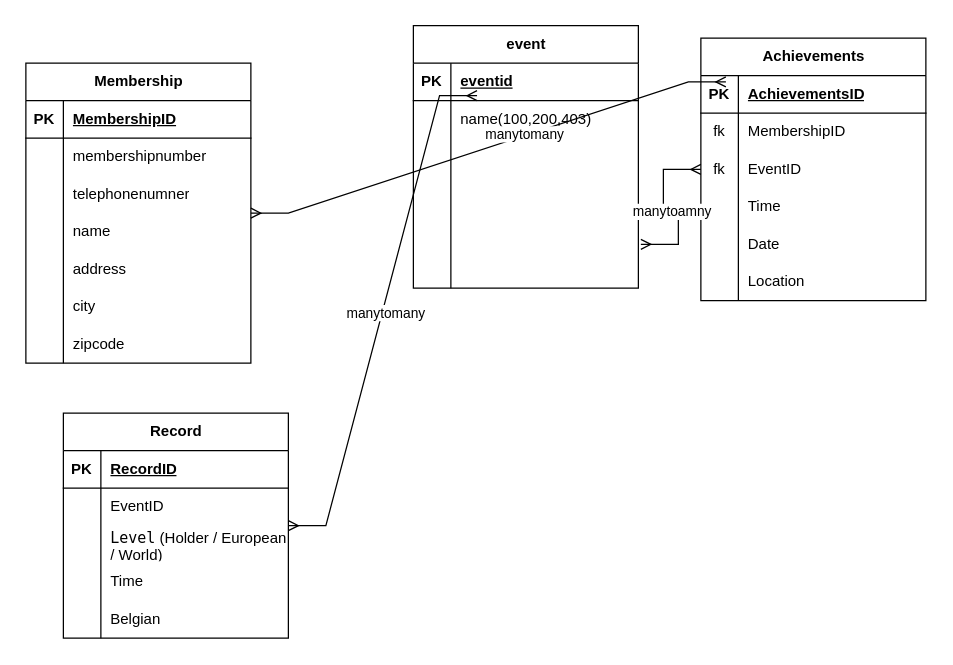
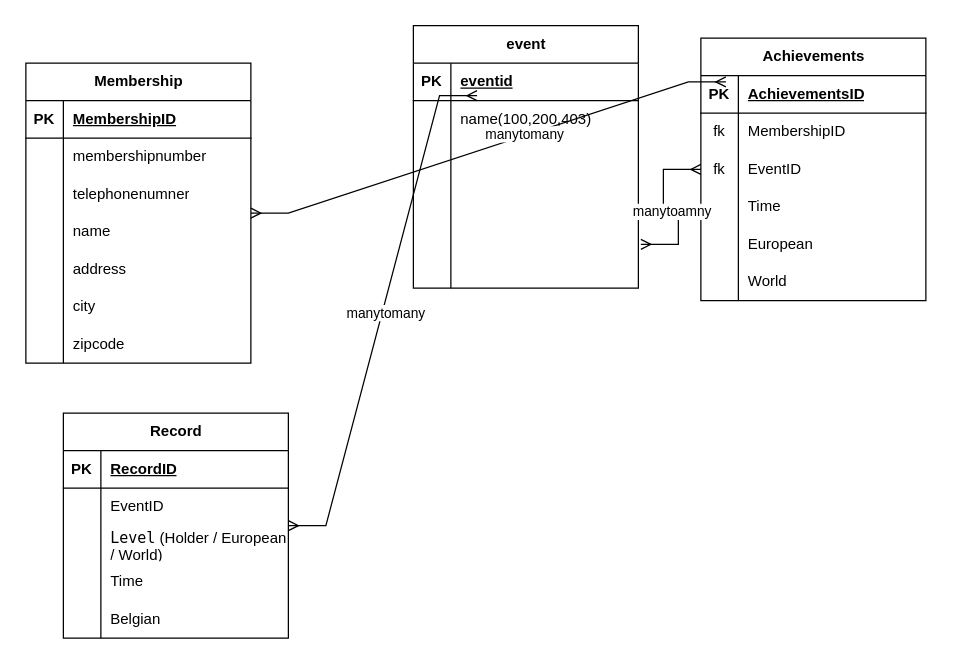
node "Date": label "Date" -> "European"
node "Location": label "Location" -> "World"
